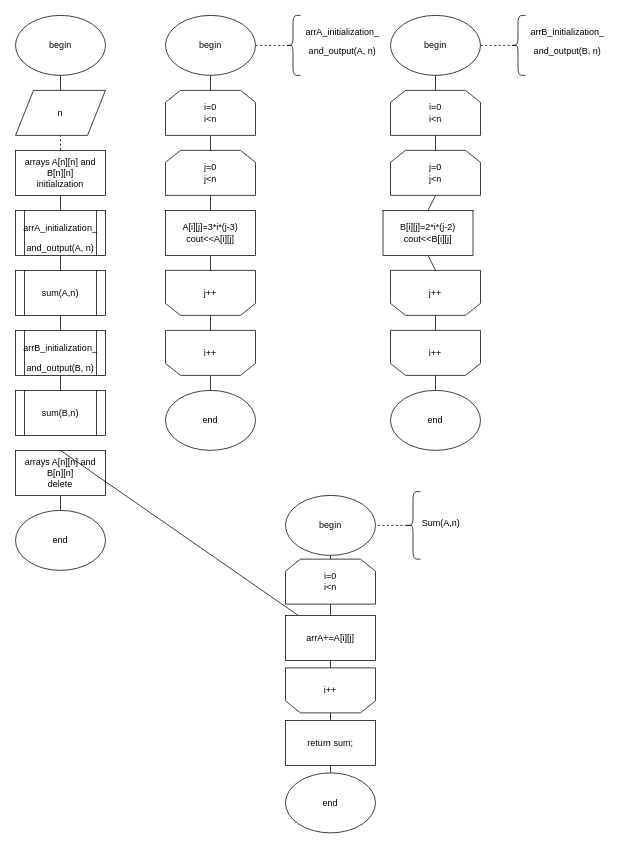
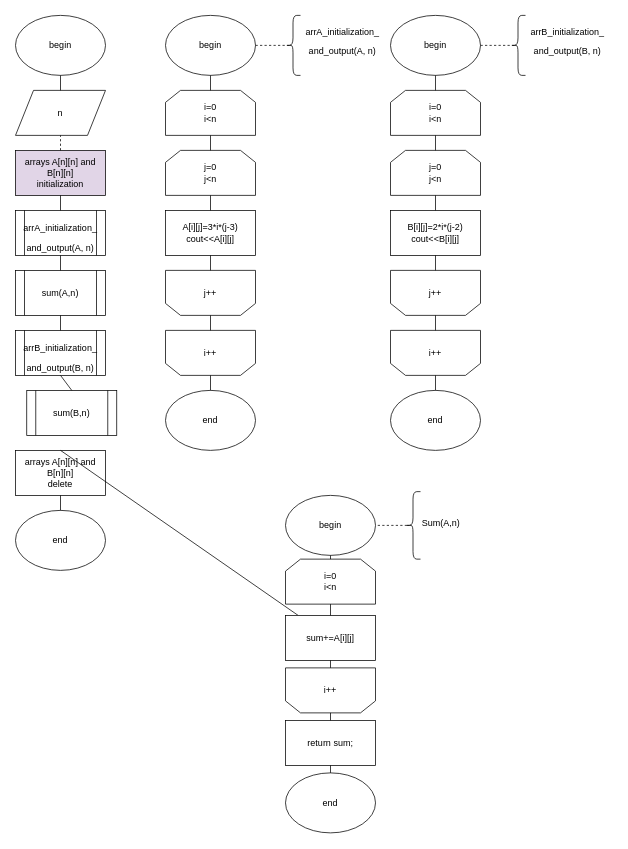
node "arrays A[n][n] and B[n][n] initialization": fillcolor #ffffff -> #e1d5e7
node "B[i][j]=2*i*(j-2) cout<<B[i][j]": moved (428, 233) -> (435, 233)
node "sum(B,n)": moved (60, 413) -> (72, 413)
node "arrA+=A[i][j]": label "arrA+=A[i][j]" -> "sum+=A[i][j]"
